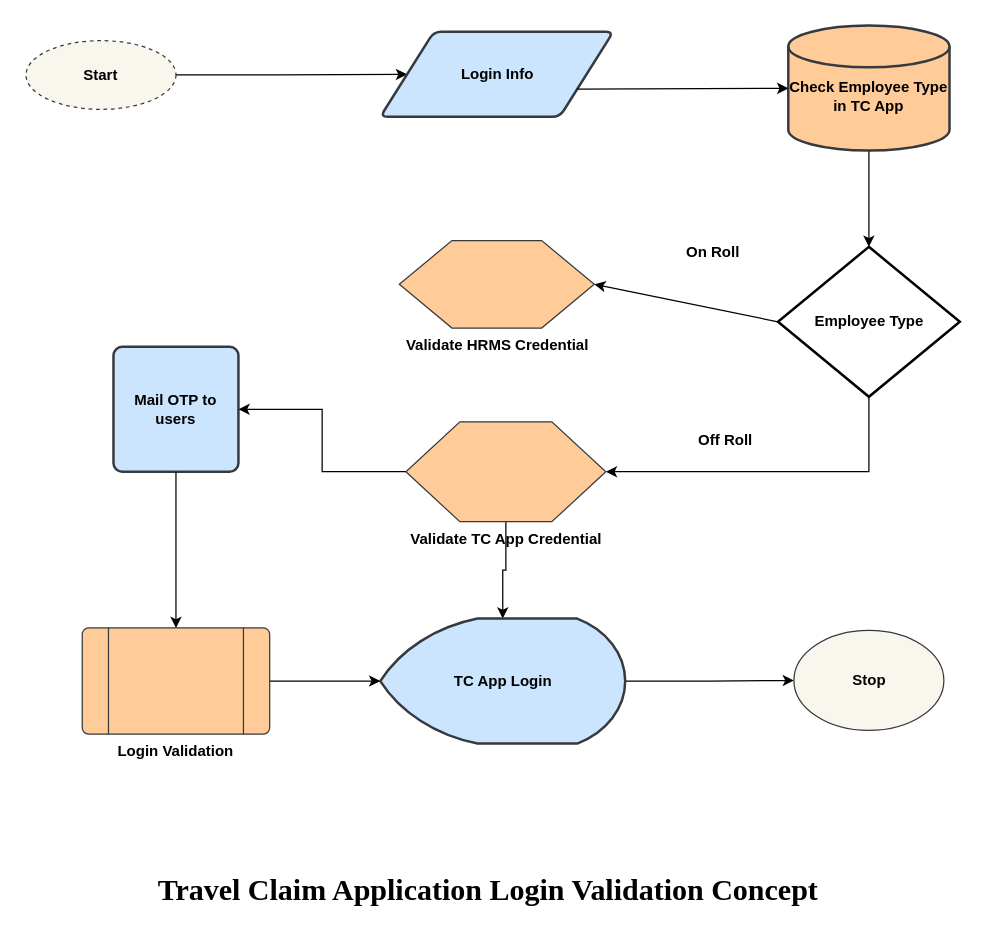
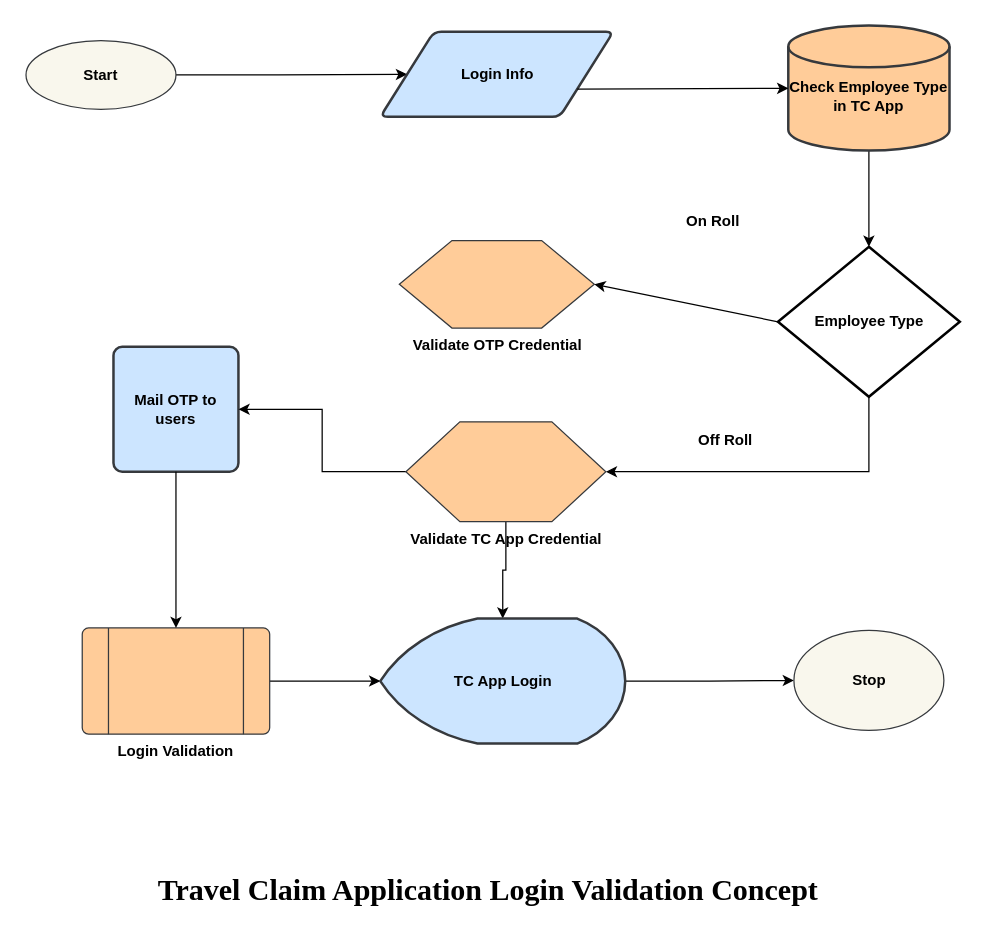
node "Start": style dashed -> solid
node "On Roll": moved (713, 253) -> (713, 222)
node "Validate HRMS Credential": label "Validate HRMS Credential" -> "Validate OTP Credential"
